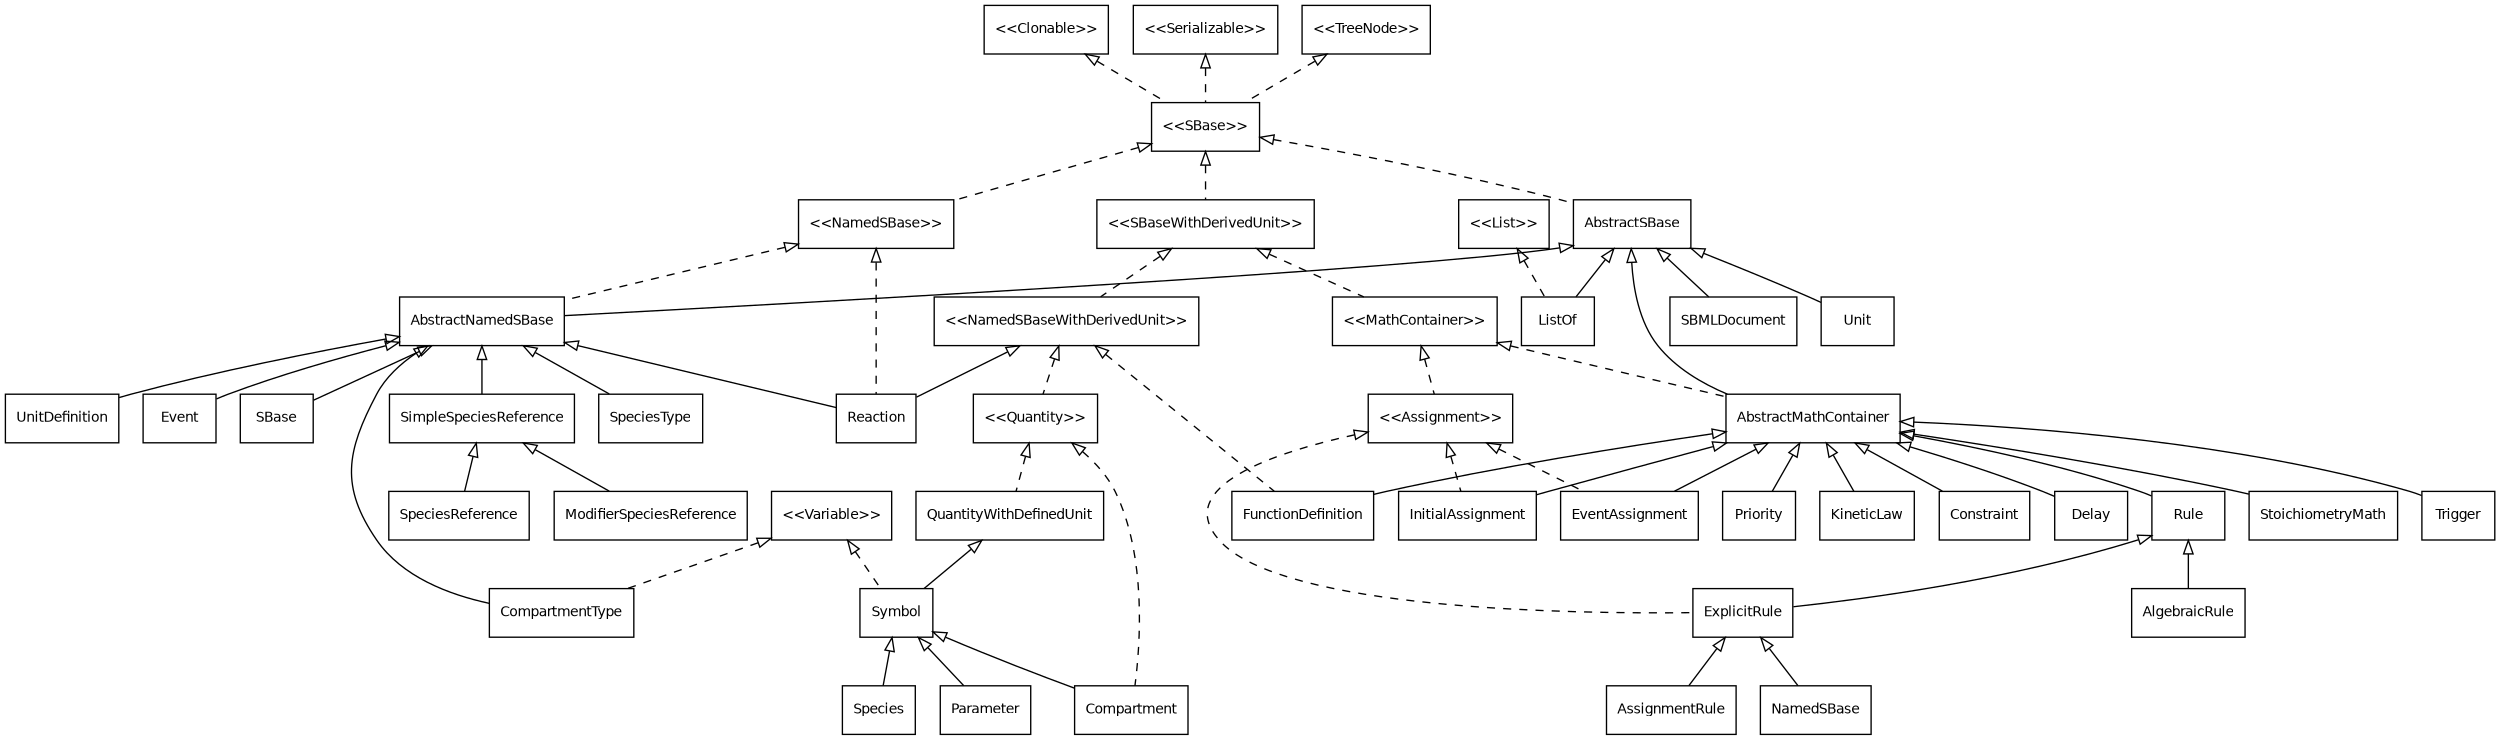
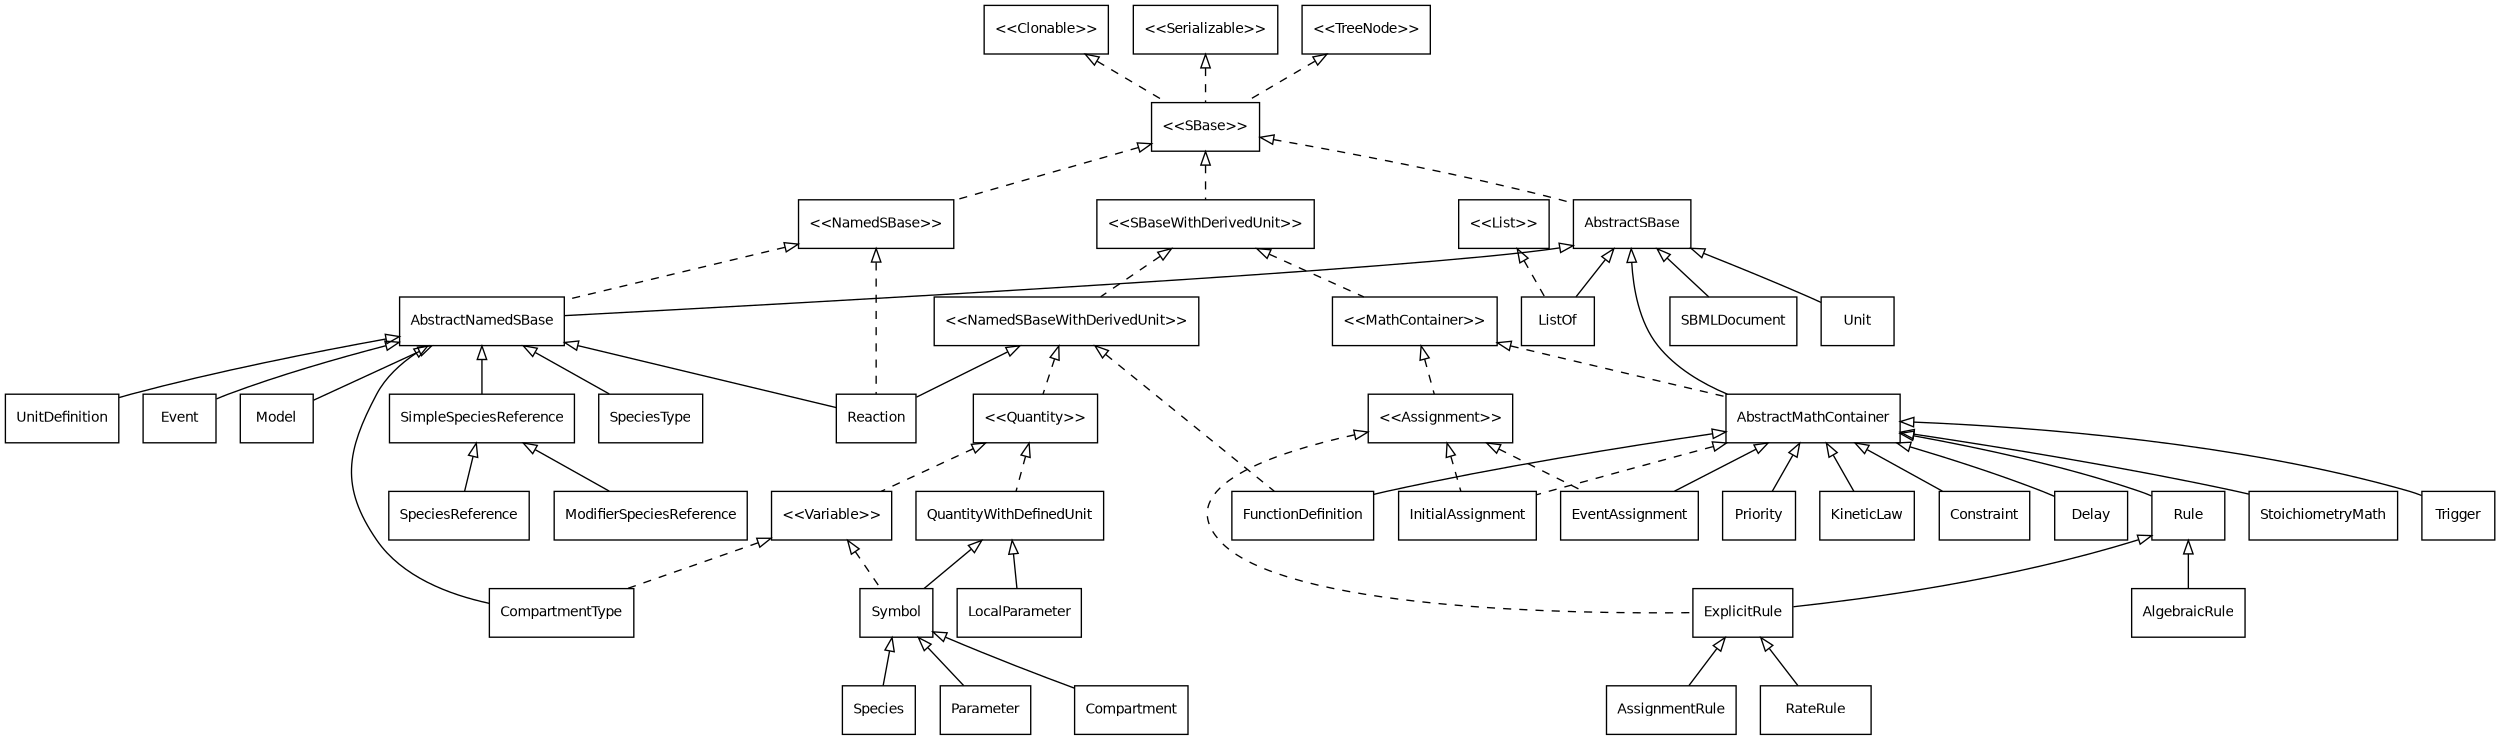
node "SBase": label "SBase" -> "Model"
edge "InitialAssignment" -> "AbstractMathContainer": style solid -> dashed
edge "Compartment" -> "<<Quantity>>": now "<<Variable>>" -> "<<Quantity>>"
node "LocalParameter": added
node "NamedSBase": label "NamedSBase" -> "RateRule"
